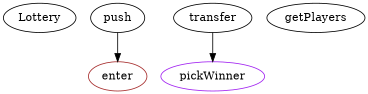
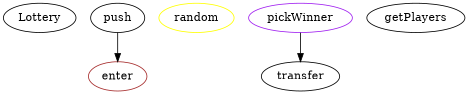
node "random": added
edge "transfer" -> "pickWinner": reversed
